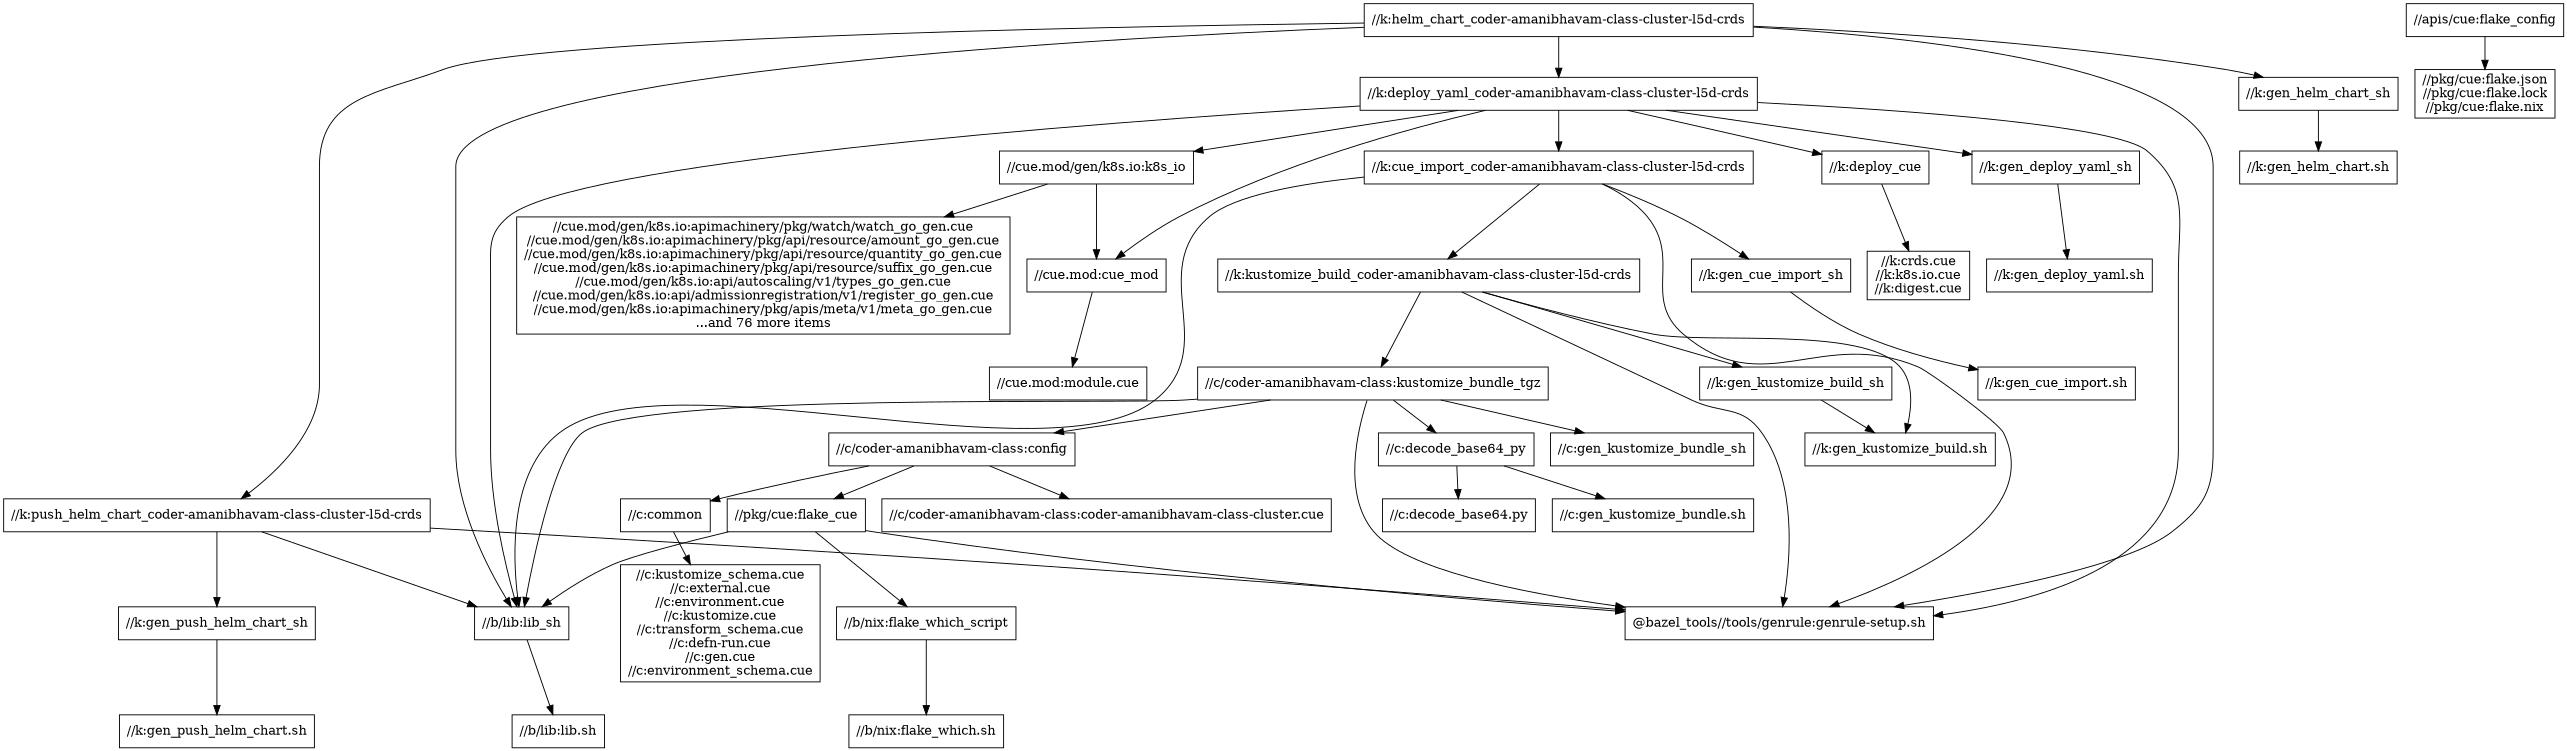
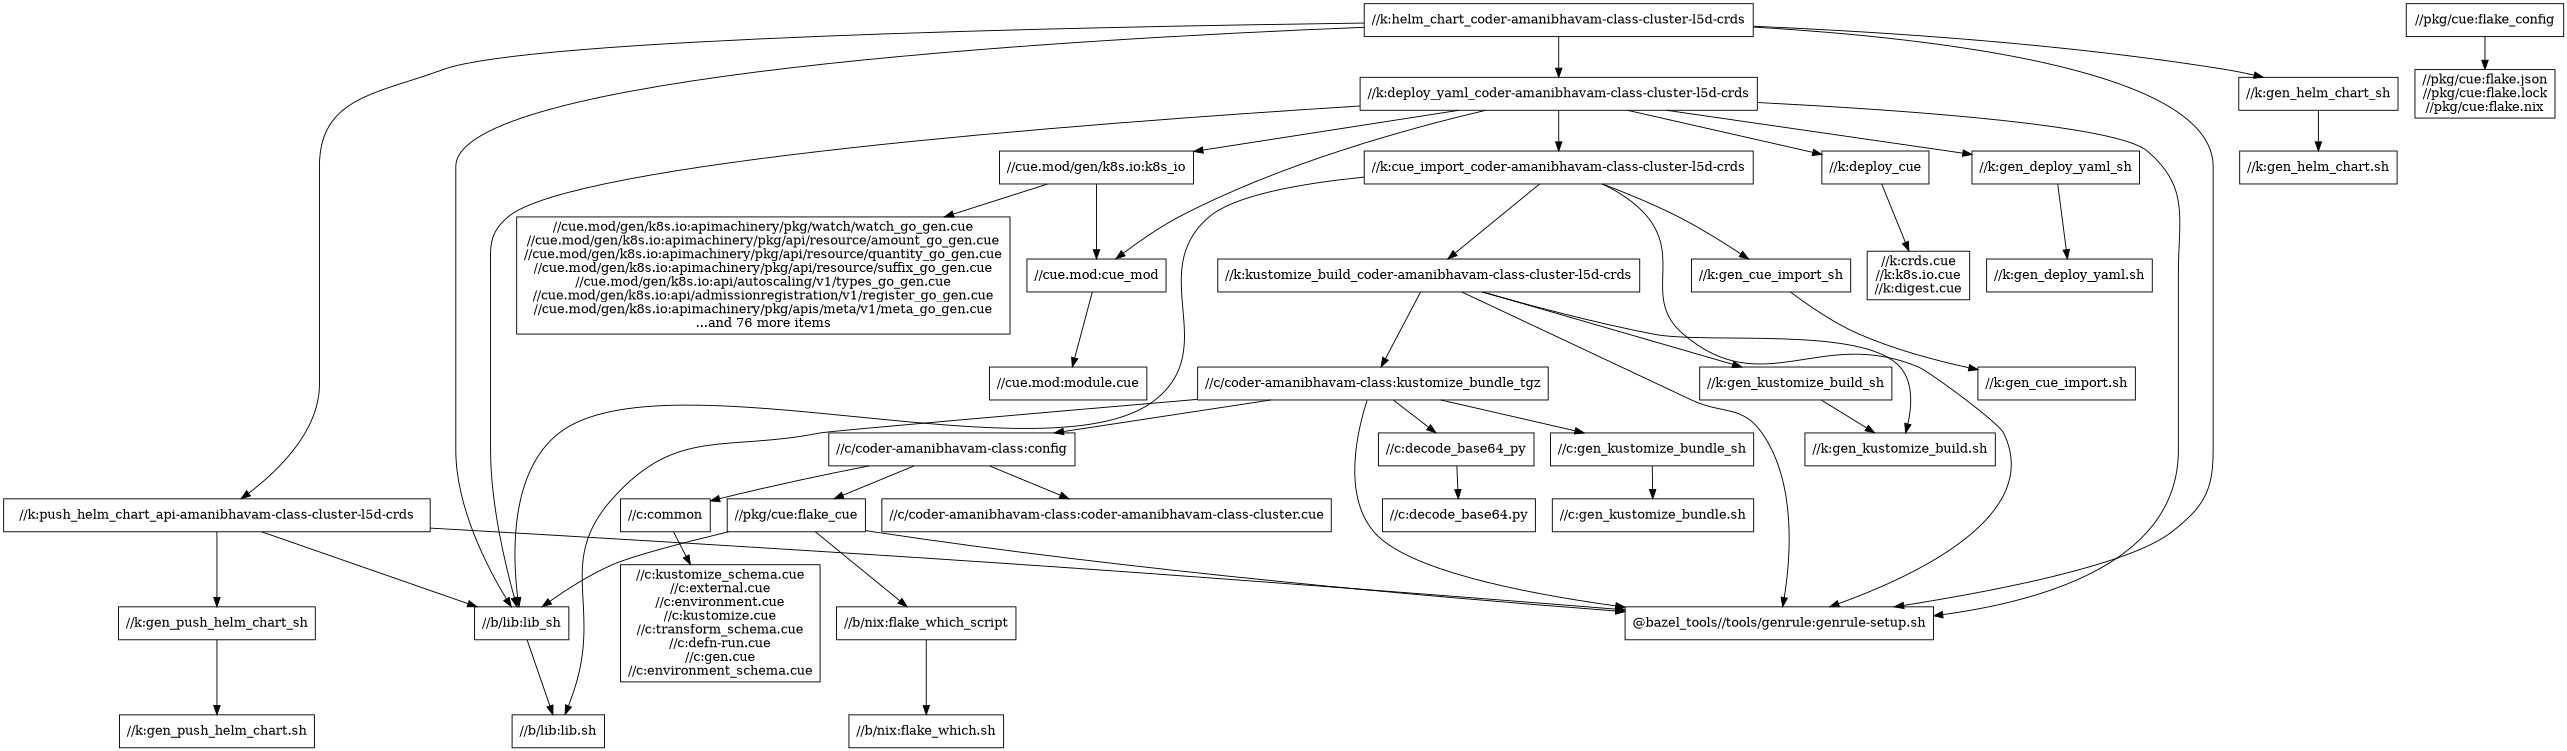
node "//apis/cue:flake_config": label "//apis/cue:flake_config" -> "//pkg/cue:flake_config"
edge "//c/coder-amanibhavam-class:kustomize_bundle_tgz" -> "//b/lib:lib_sh": now "//c/coder-amanibhavam-class:kustomize_bundle_tgz" -> "//b/lib:lib.sh"
edge "//c:decode_base64_py" -> "//c:gen_kustomize_bundle.sh": now "//c:gen_kustomize_bundle_sh" -> "//c:gen_kustomize_bundle.sh"
node "//k:push_helm_chart_coder-amanibhavam-class-cluster-l5d-crds": label "//k:push_helm_chart_coder-amanibhavam-class-cluster-l5d-crds" -> "//k:push_helm_chart_api-amanibhavam-class-cluster-l5d-crds"
